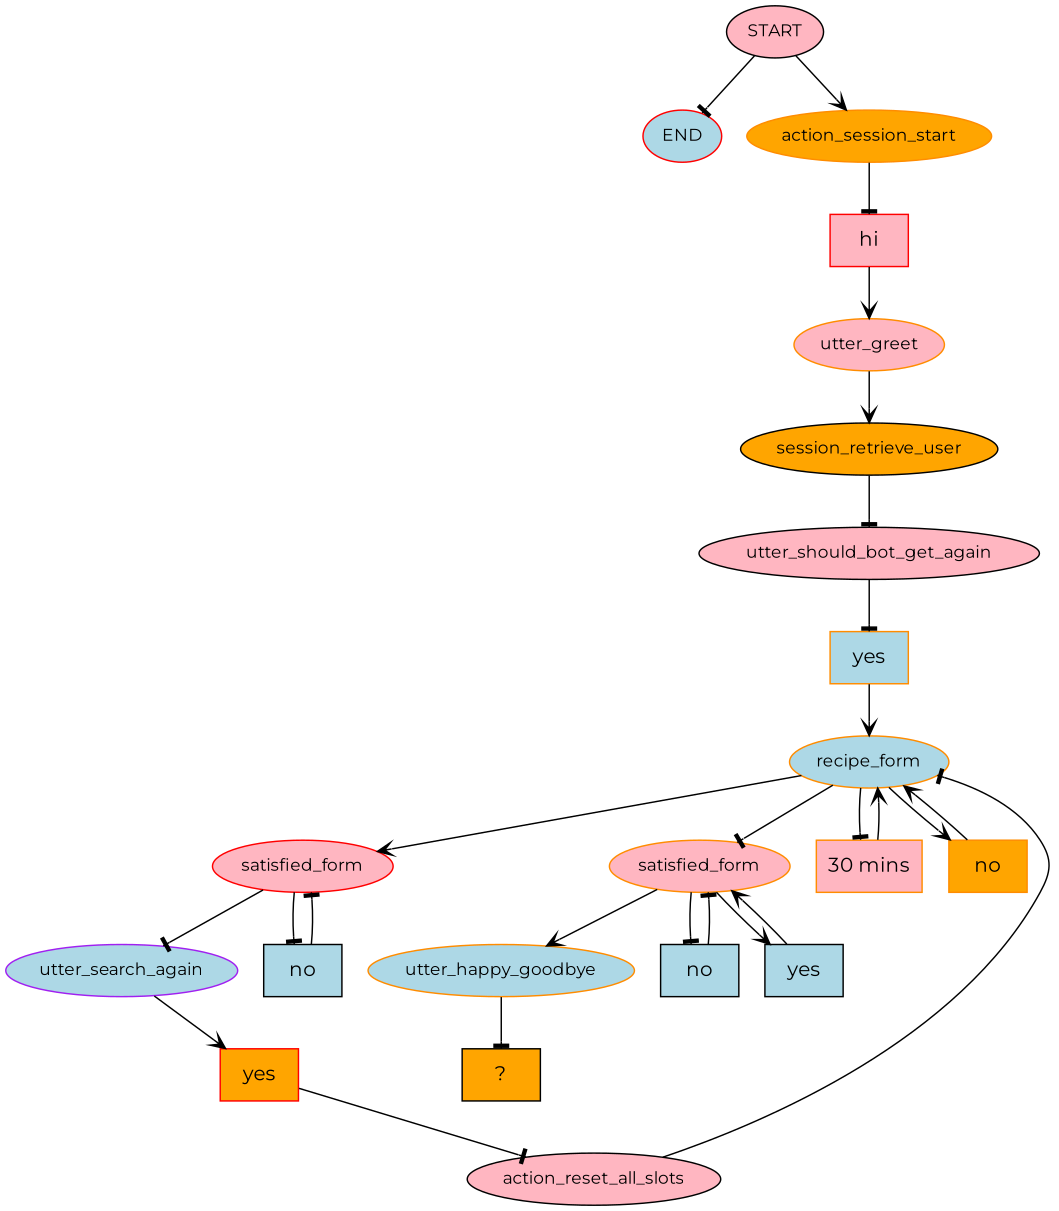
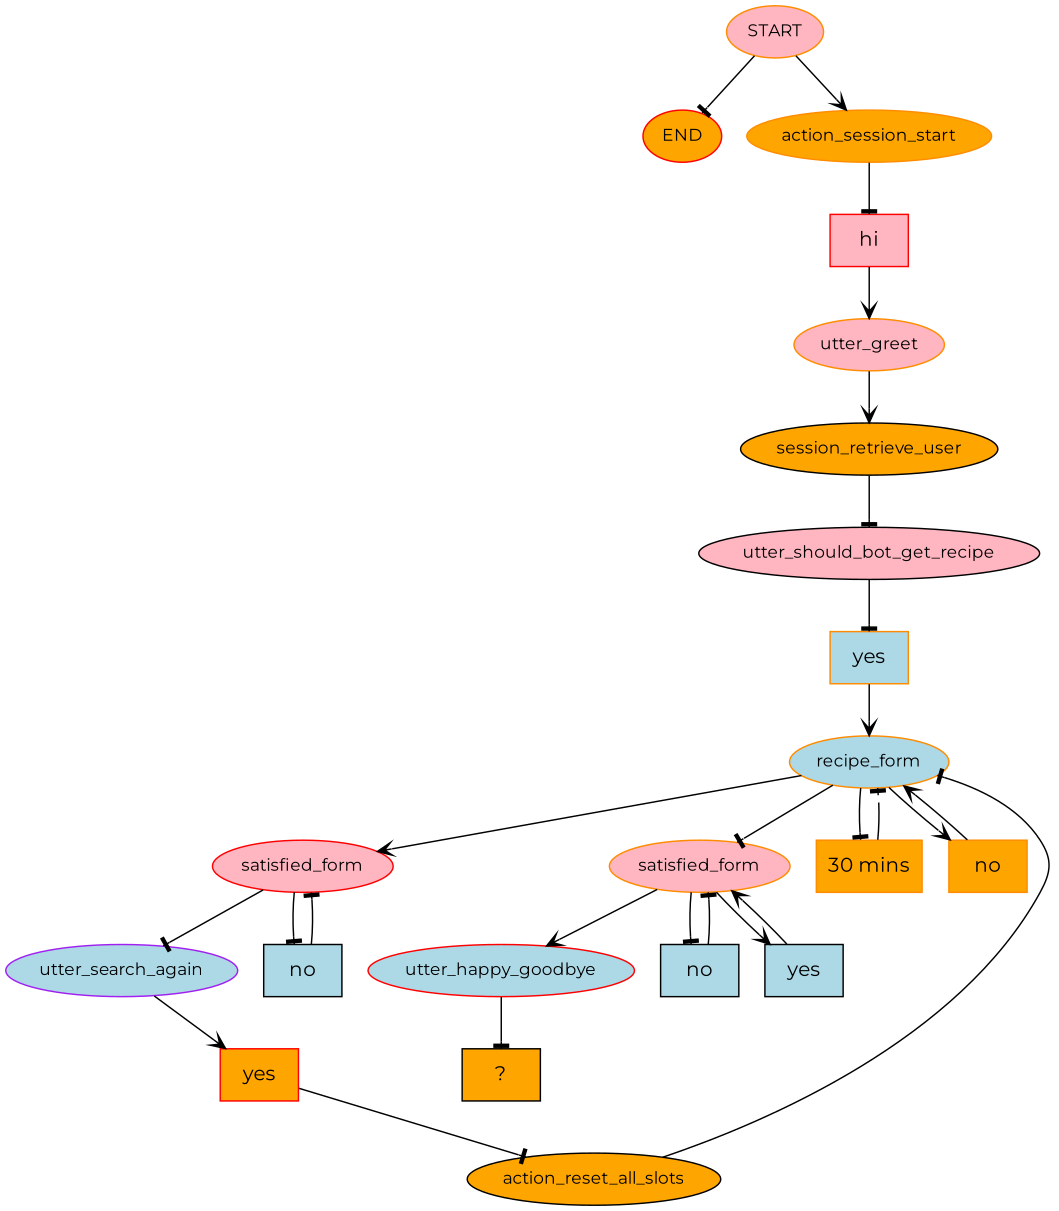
node "START": color black -> darkorange
node "END": fillcolor lightblue -> orange
node "utter_should_bot_get_again": label "utter_should_bot_get_again" -> "utter_should_bot_get_recipe"
edge "30 mins" -> "recipe_form": arrowhead vee -> tee
node "30 mins": fillcolor lightpink -> orange
node "utter_happy_goodbye": color darkorange -> red
node "action_reset_all_slots": fillcolor lightpink -> orange
